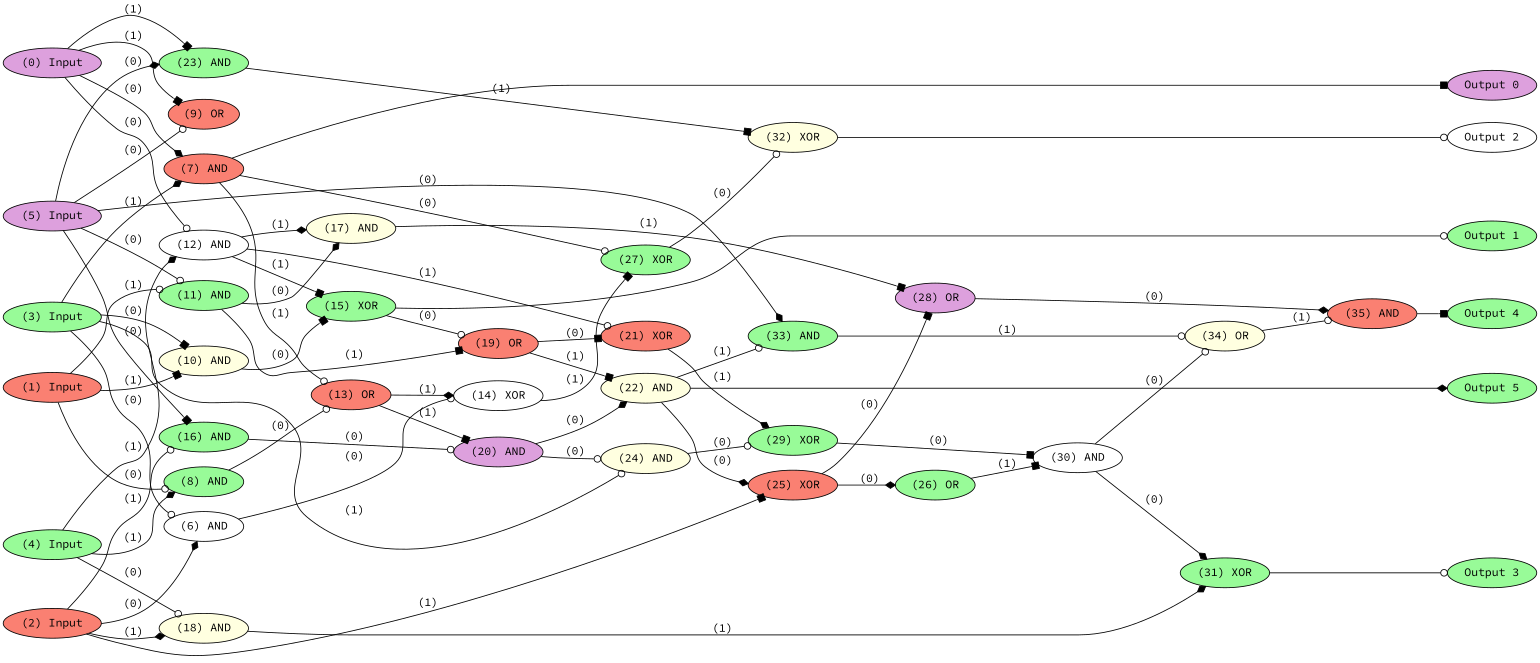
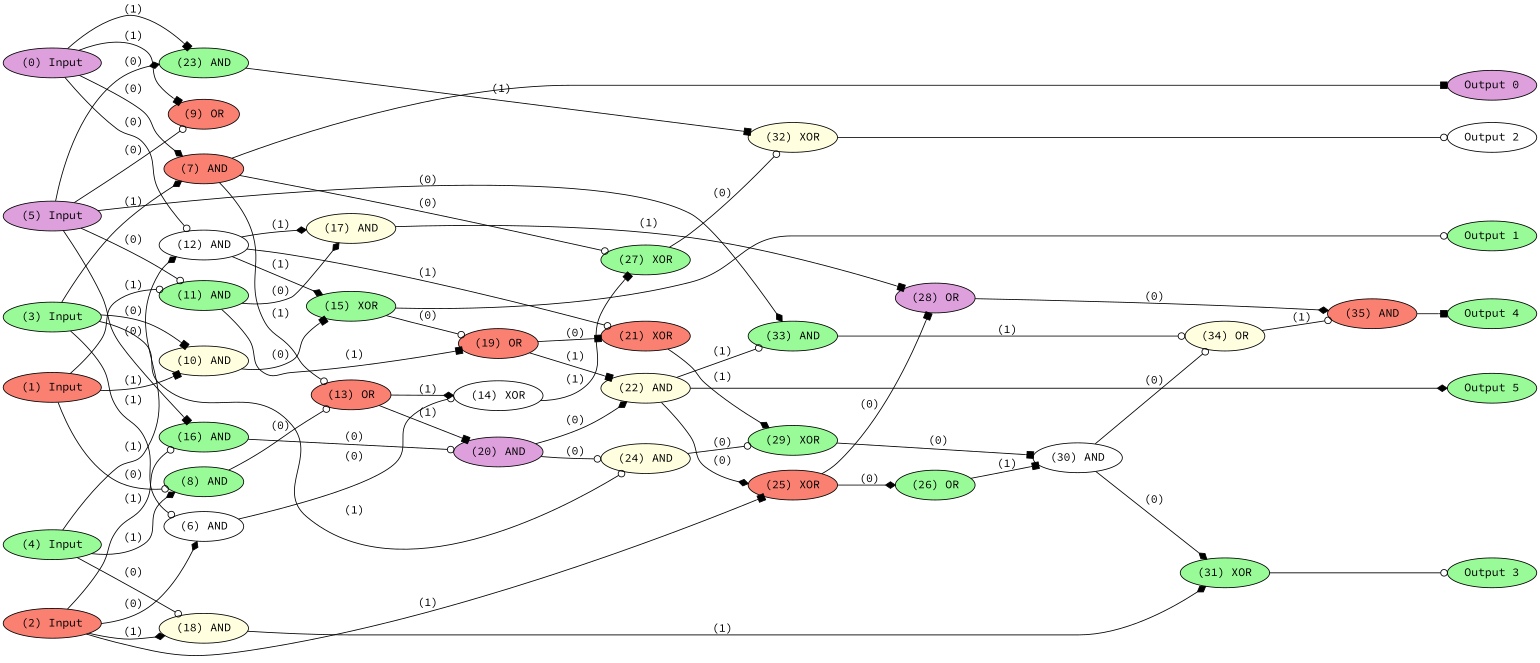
edge "(12) AND" -> "(15) XOR": arrowhead box -> diamond
edge "(3) Input" -> "(6) AND": label " (0)" -> " (1)"
